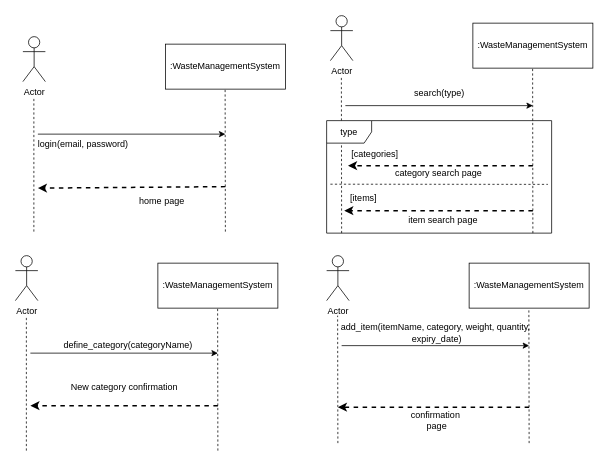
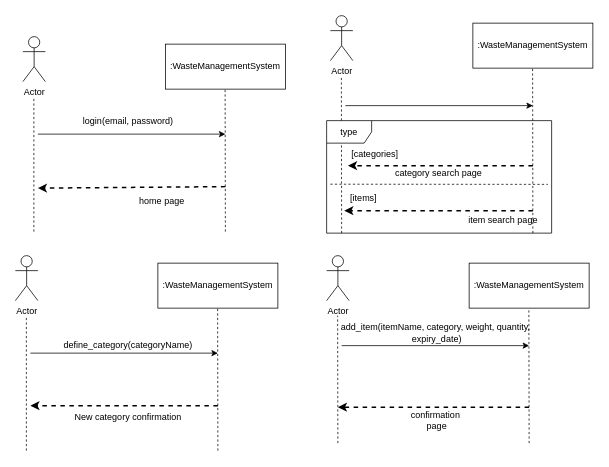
node "search(type)": removed
node "login(email, password)": moved (83, 144) -> (128, 121)
node "item search page": moved (443, 220) -> (503, 220)
node "New category confirmation": moved (124, 387) -> (128, 417)
